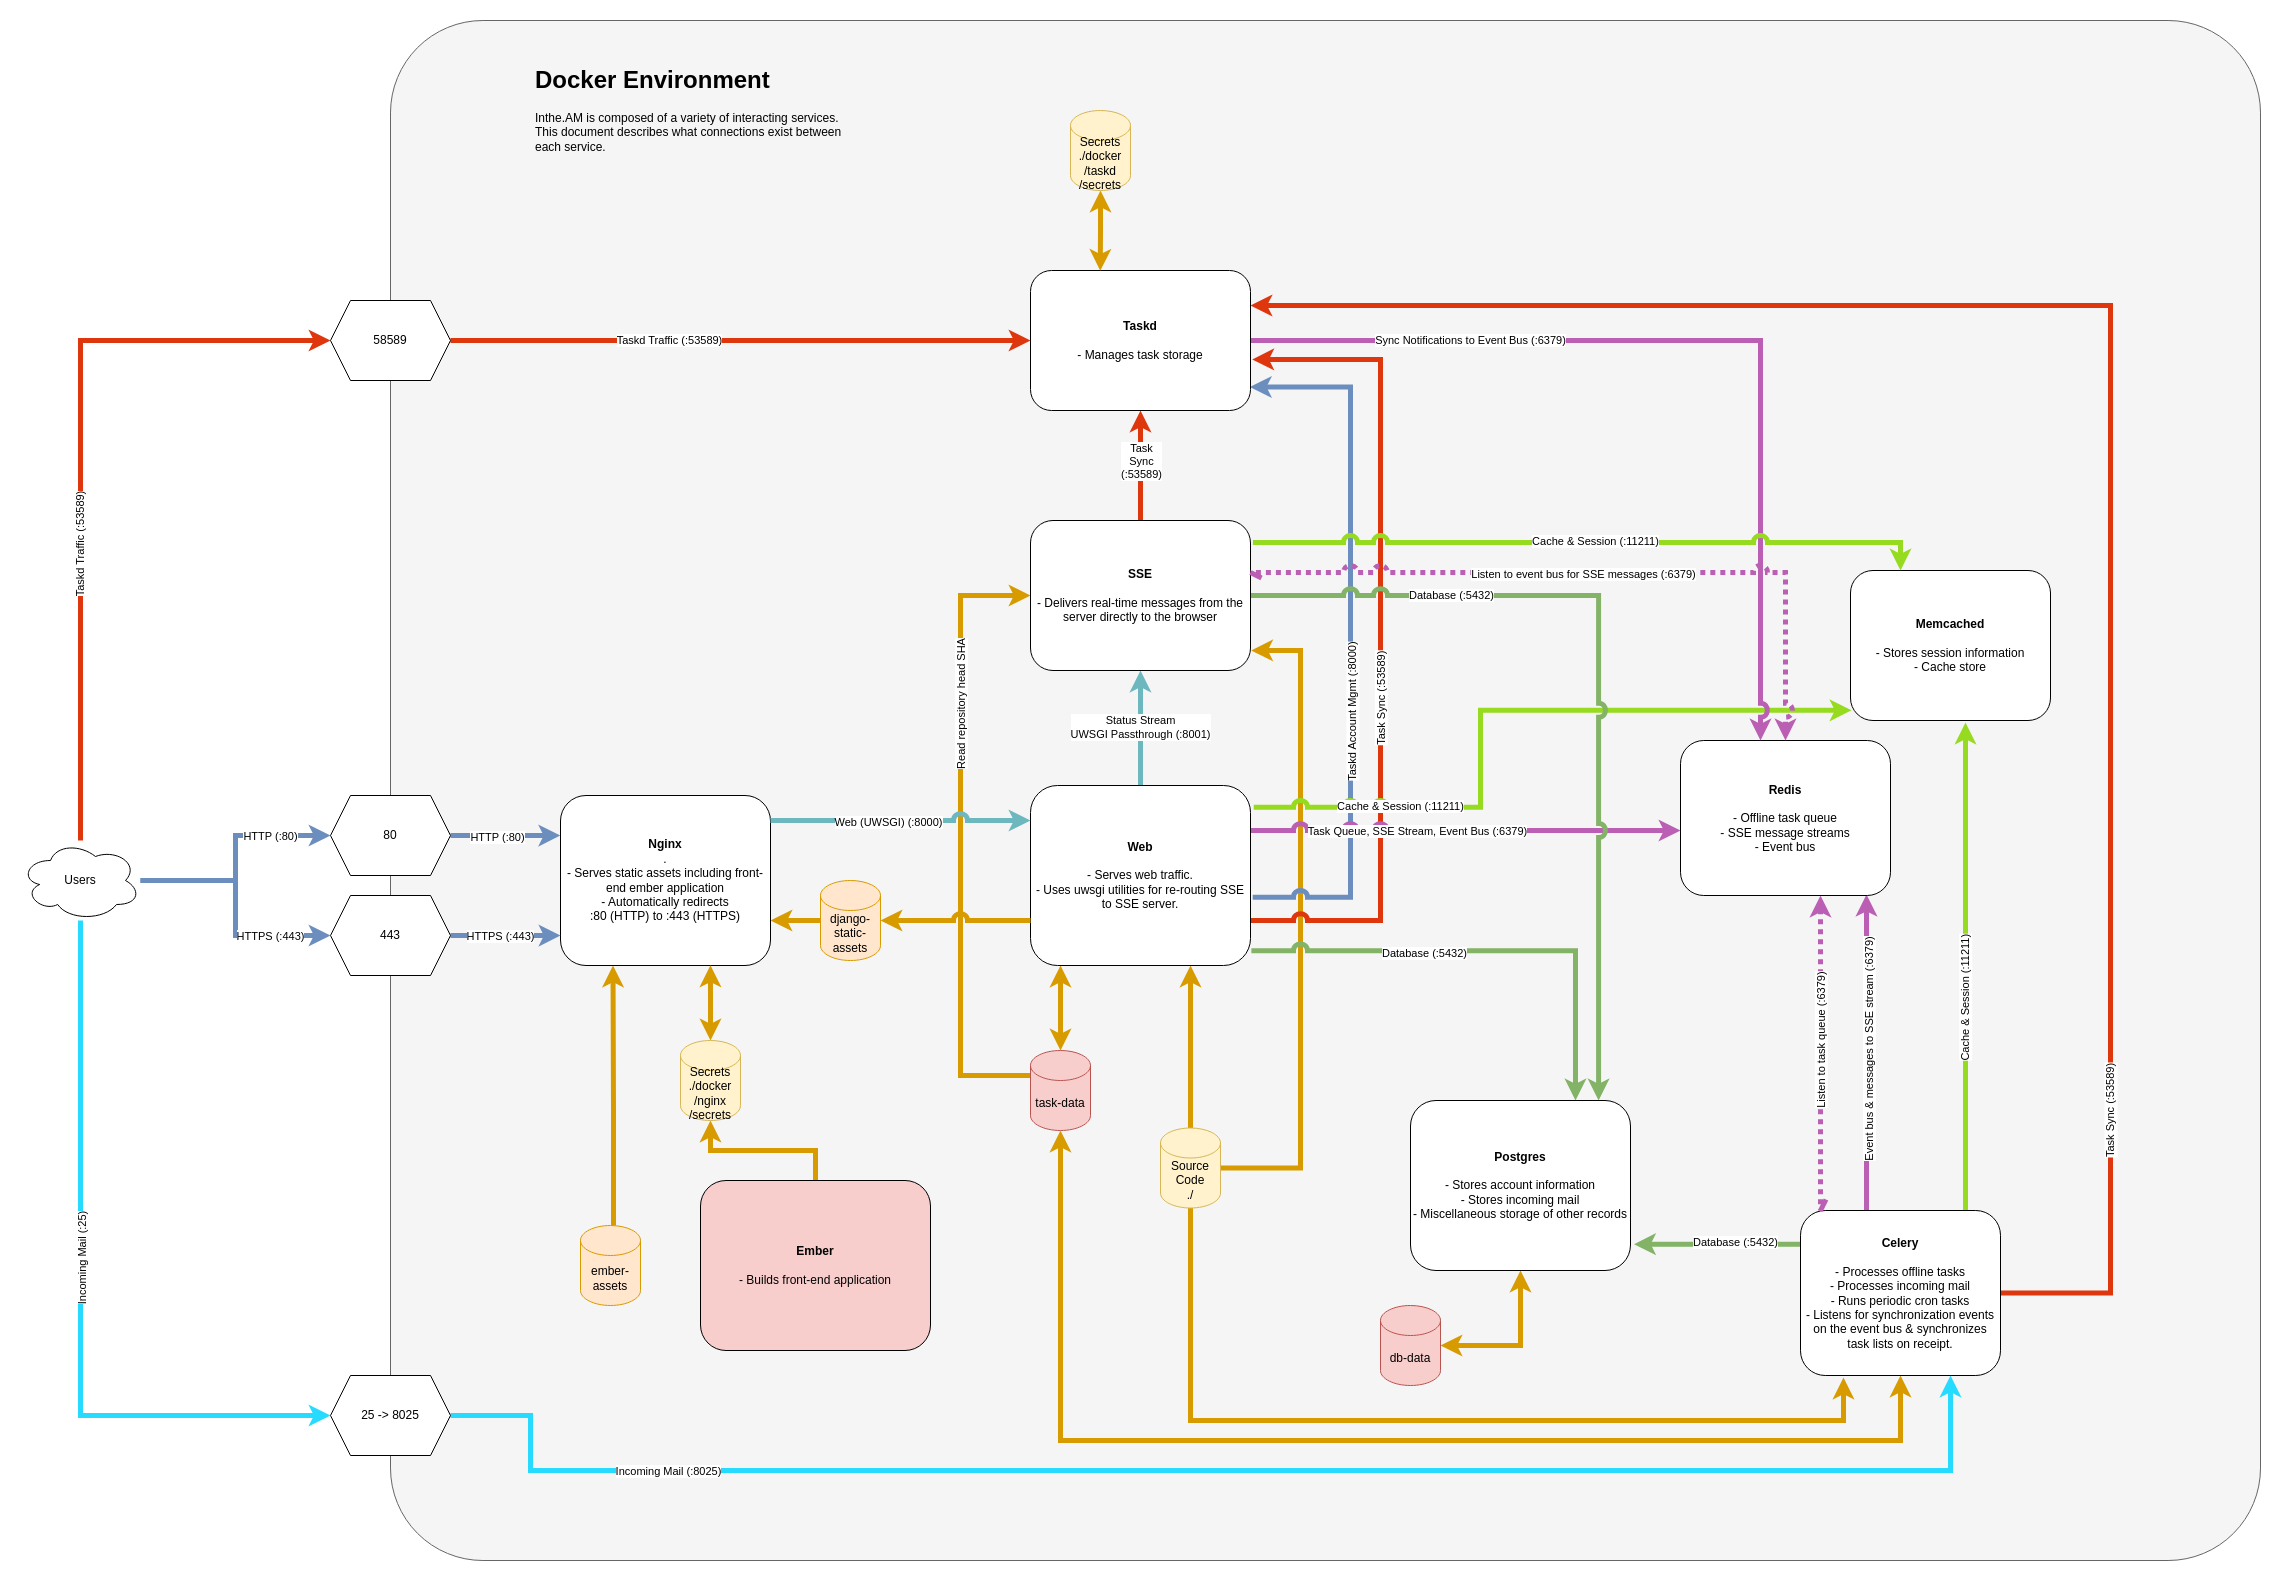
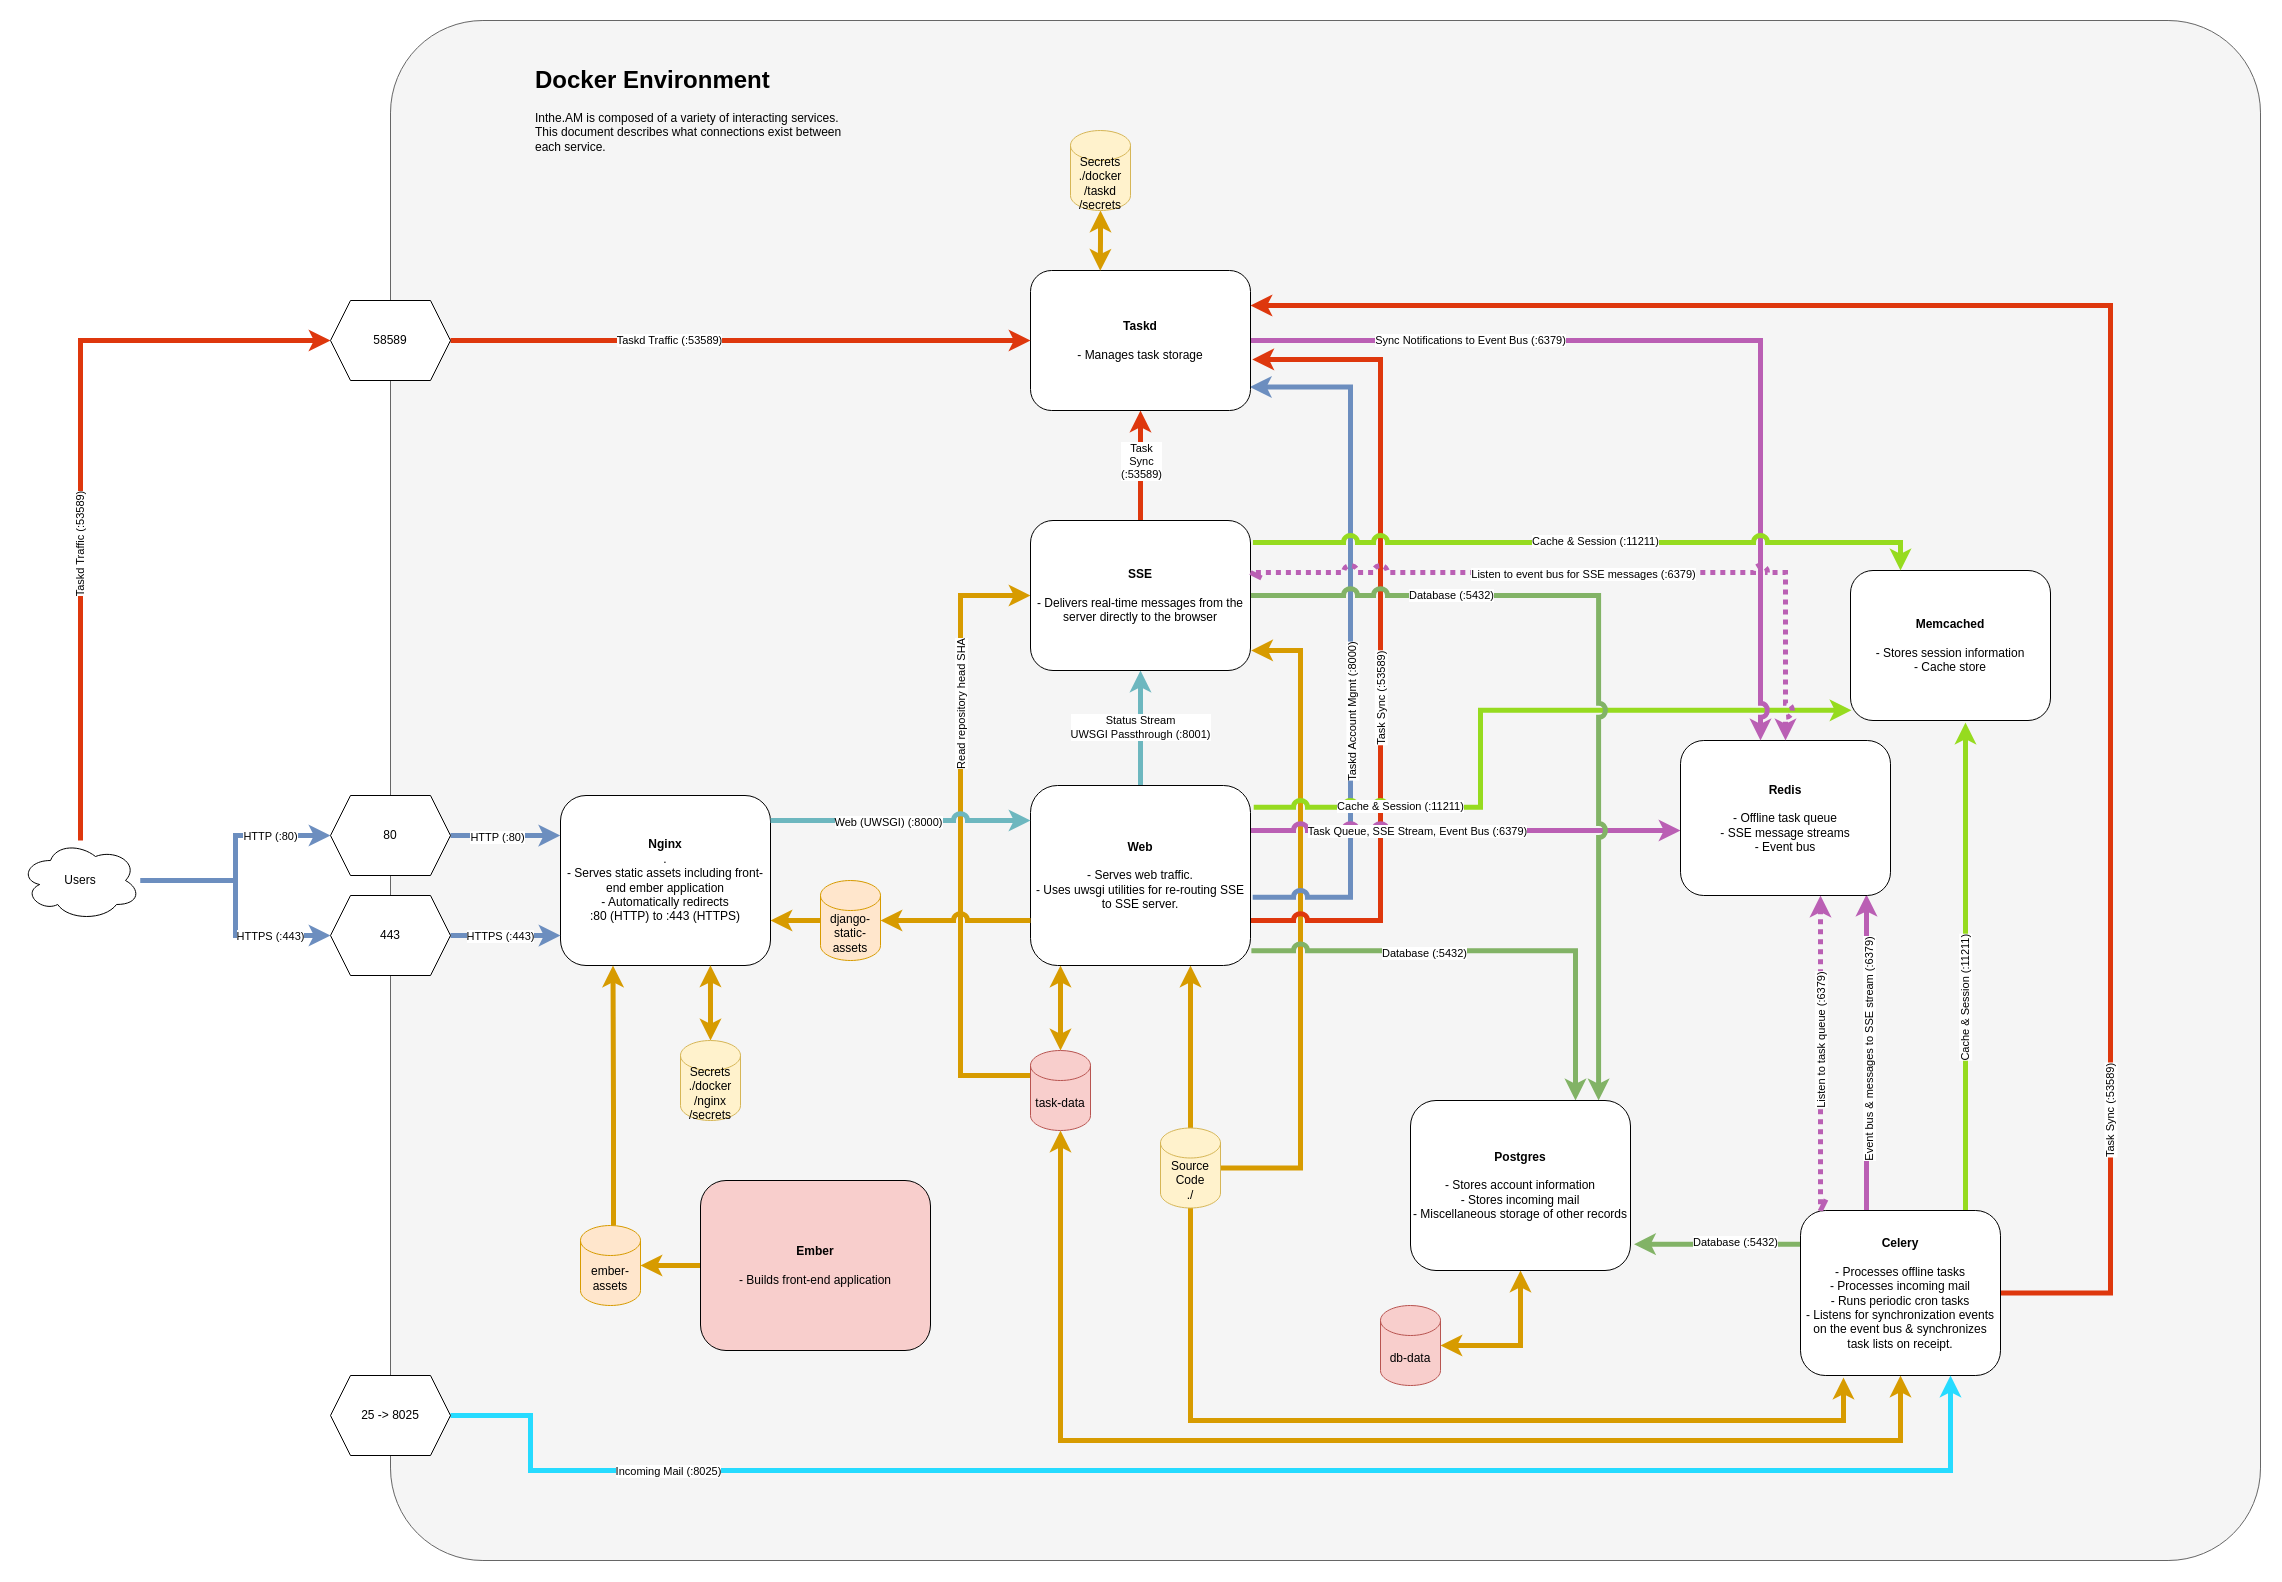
node "Secrets ./docker /taskd /secrets": moved (1101, 151) -> (1101, 171)
edge "Ember - Builds front-end application" -> "Secrets ./docker /nginx /secrets": now "Ember - Builds front-end application" -> "ember-assets"
edge "Users" -> "25 -> 8025": removed, label "Incoming Mail (:25)"
